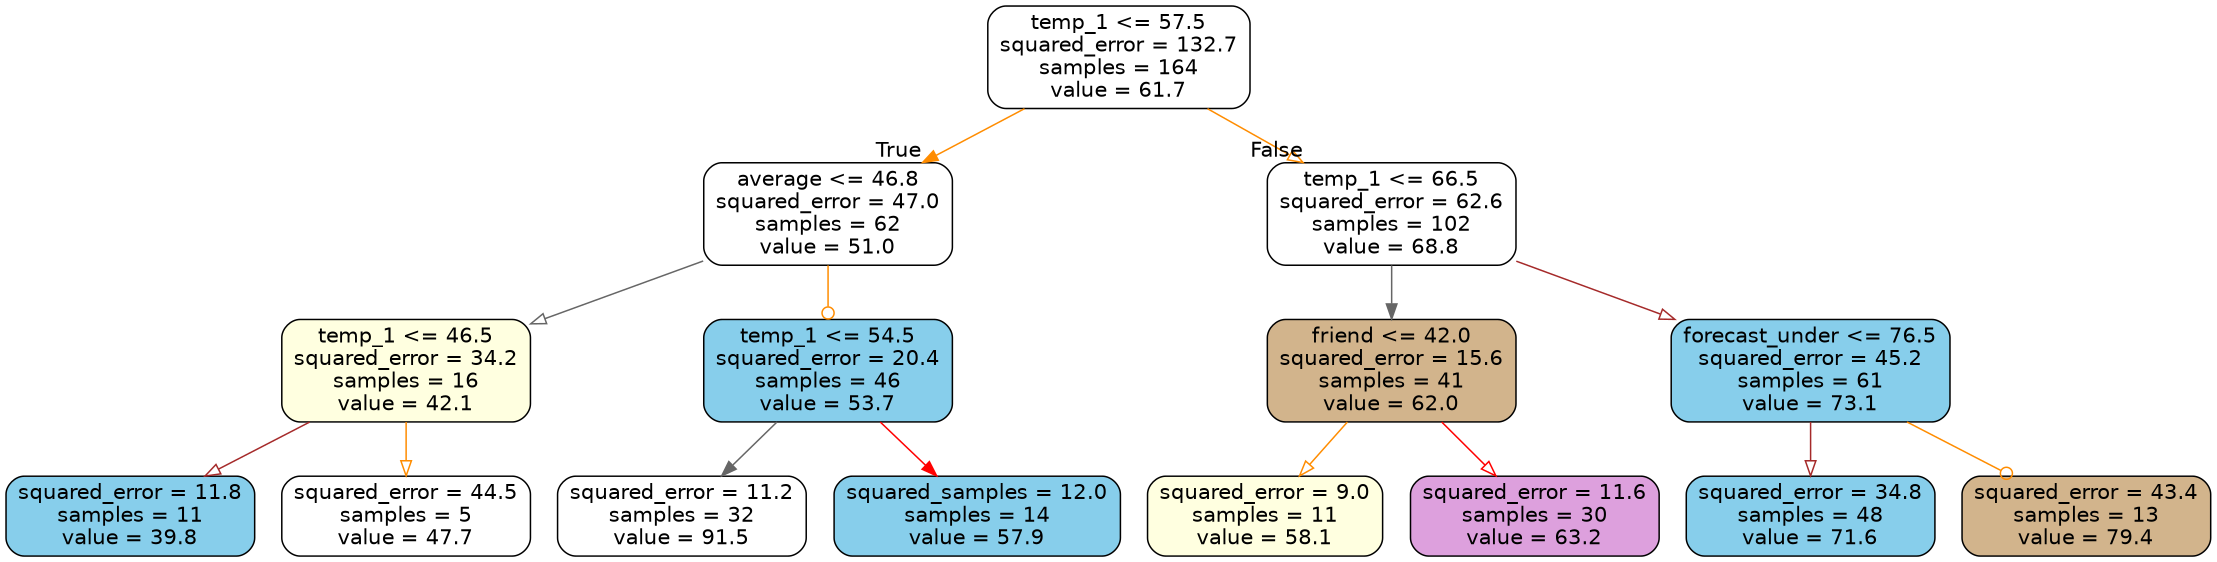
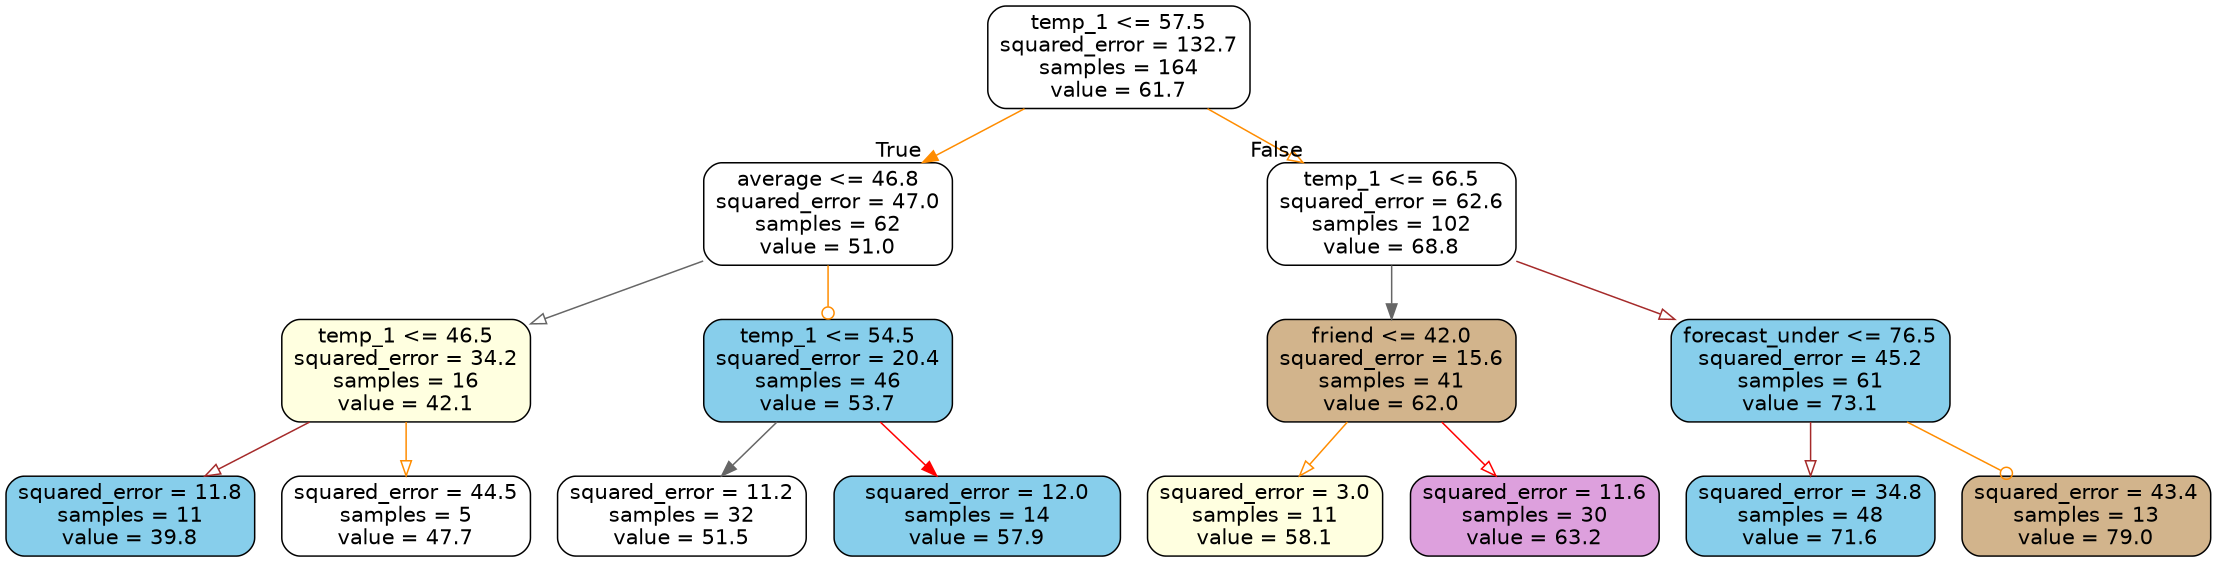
node "squared_error = 11.2 samples = 32 value = 91.5": label "squared_error = 11.2 samples = 32 value = 91.5" -> "squared_error = 11.2 samples = 32 value = 51.5"
node "squared_samples = 12.0 samples = 14 value = 57.9": label "squared_samples = 12.0 samples = 14 value = 57.9" -> "squared_error = 12.0 samples = 14 value = 57.9"
node "squared_error = 9.0 samples = 11 value = 58.1": label "squared_error = 9.0 samples = 11 value = 58.1" -> "squared_error = 3.0 samples = 11 value = 58.1"
node "squared_error = 43.4 samples = 13 value = 79.4": label "squared_error = 43.4 samples = 13 value = 79.4" -> "squared_error = 43.4 samples = 13 value = 79.0"
